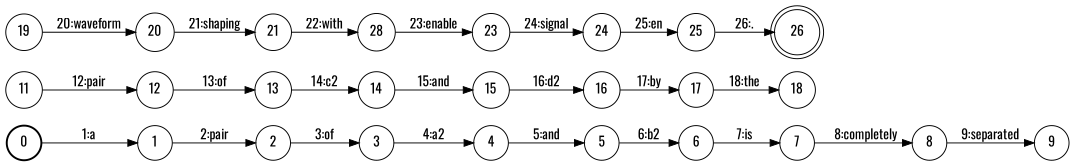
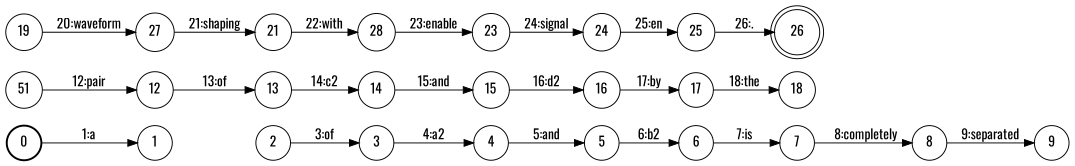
node "20": label "20" -> "27"
node "11": label "11" -> "51"
edge "1" -> "2": removed, label "2:pair"
